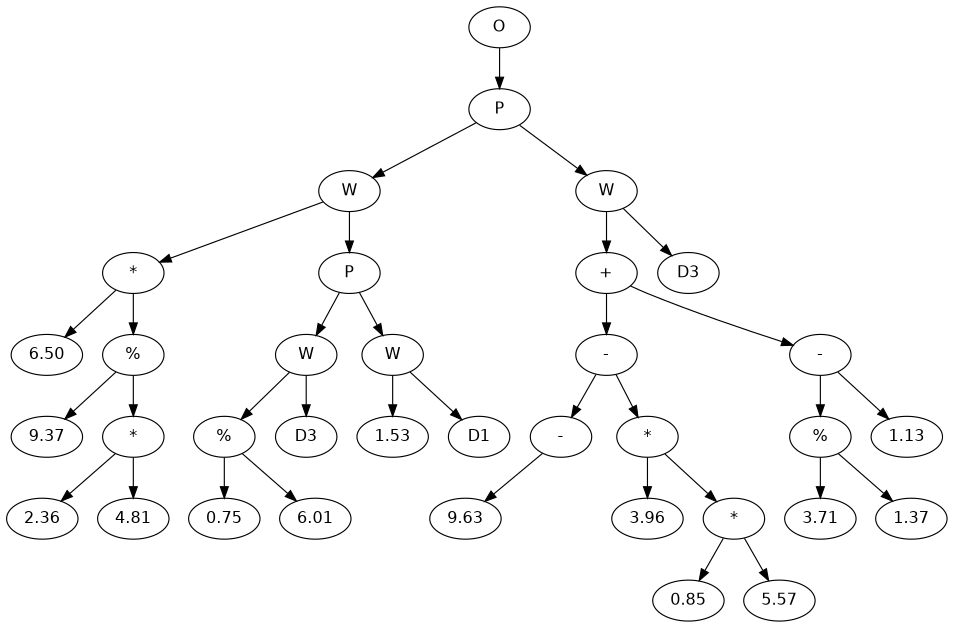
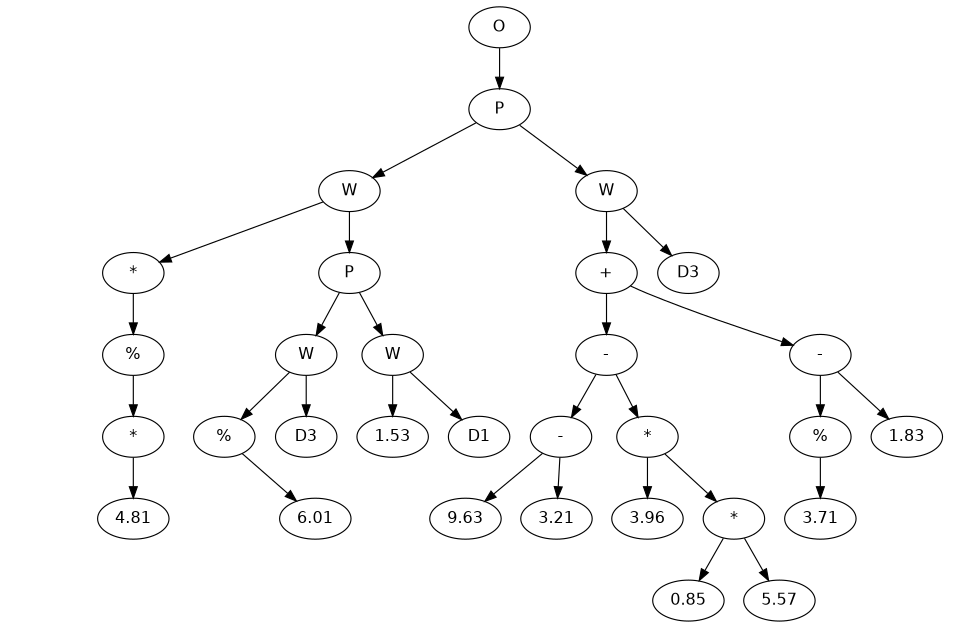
node "6.50": removed
node "9.37": removed
node "1.13": label "1.13" -> "1.83"
node "2.36": removed
node "0.75": removed
node "3.21": added
node "1.37": removed
